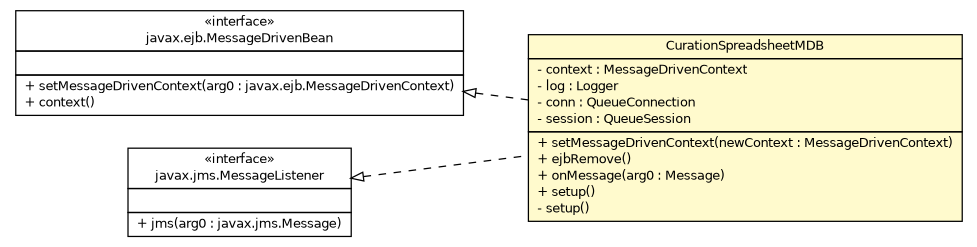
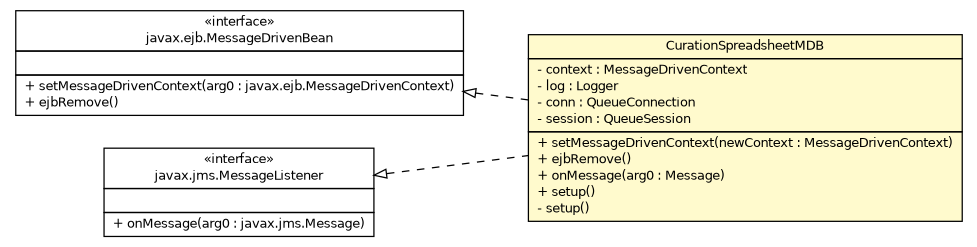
node "javax.ejb.MessageDrivenBean": text "+ context()" -> "+ ejbRemove()"
node "javax.jms.MessageListener": text "+ jms(arg0 : javax.jms.Message)" -> "+ onMessage(arg0 : javax.jms.Message)"
